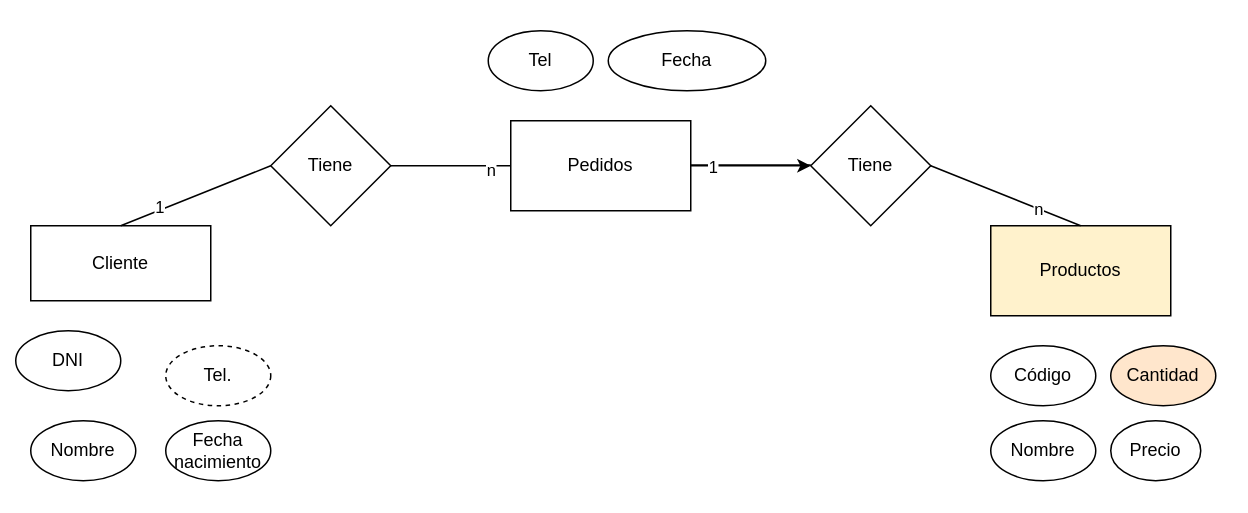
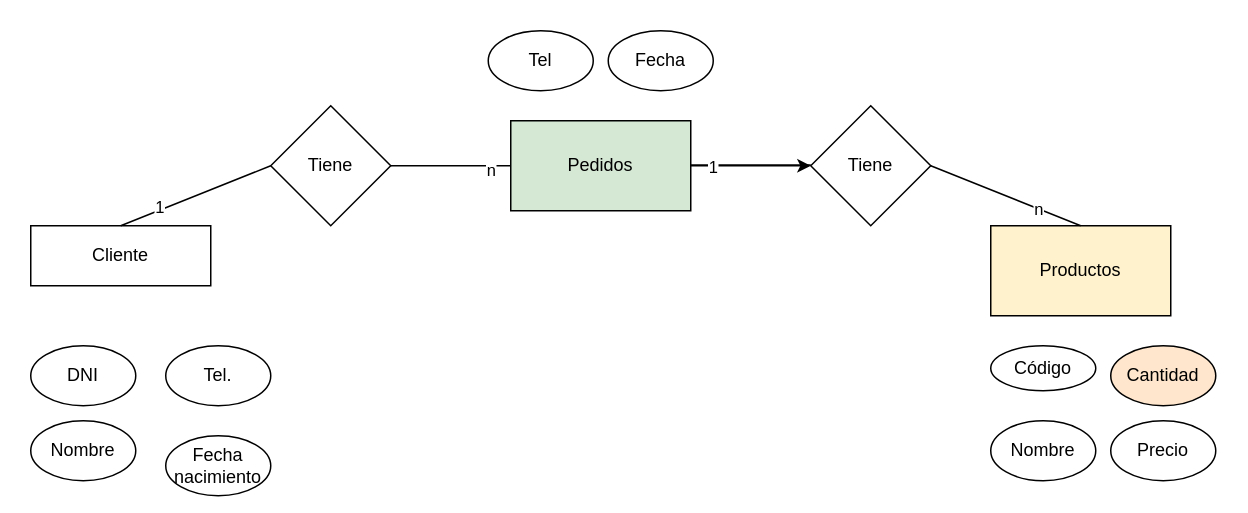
node "Fecha": size 158x60 -> 105x60
node "Pedidos": fillcolor #ffffff -> #d5e8d4
node "Cliente": size 180x75 -> 180x60
node "DNI": moved (68, 361) -> (83, 376)
node "Tel.": style dashed -> solid
node "Código": size 105x60 -> 105x45
node "Fecha nacimiento": moved (218, 451) -> (218, 466)
node "Precio": size 90x60 -> 105x60
